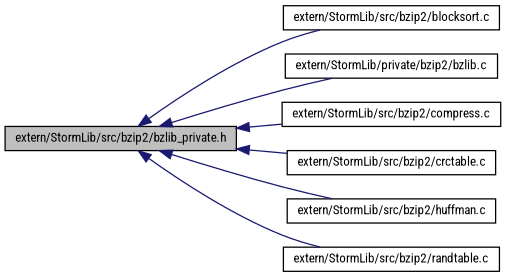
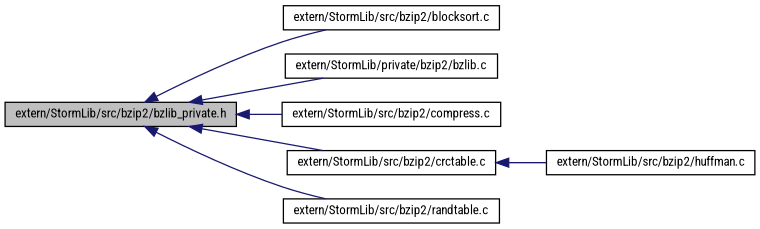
edge "extern/StormLib/src/bzip2/huffman.c" -> "extern/StormLib/src/bzip2/bzlib_private.h": now "extern/StormLib/src/bzip2/huffman.c" -> "extern/StormLib/src/bzip2/crctable.c"
